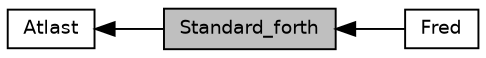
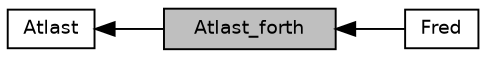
node "Standard_forth": label "Standard_forth" -> "Atlast_forth"
